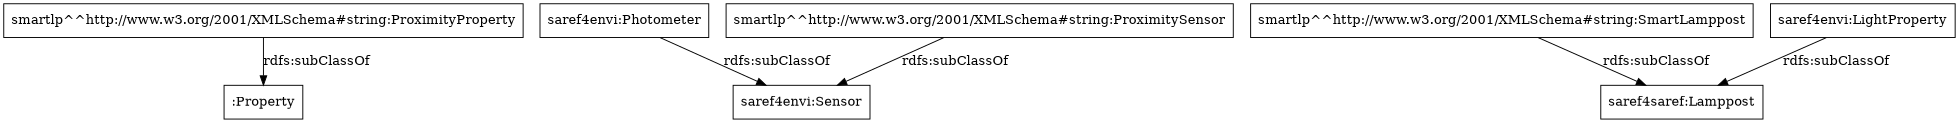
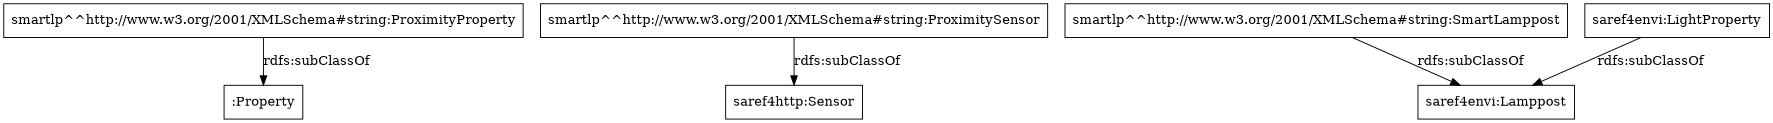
node "saref4envi:Photometer": removed
node "saref4envi:Sensor": label "saref4envi:Sensor" -> "saref4http:Sensor"
node "saref4saref:Lamppost": label "saref4saref:Lamppost" -> "saref4envi:Lamppost"
